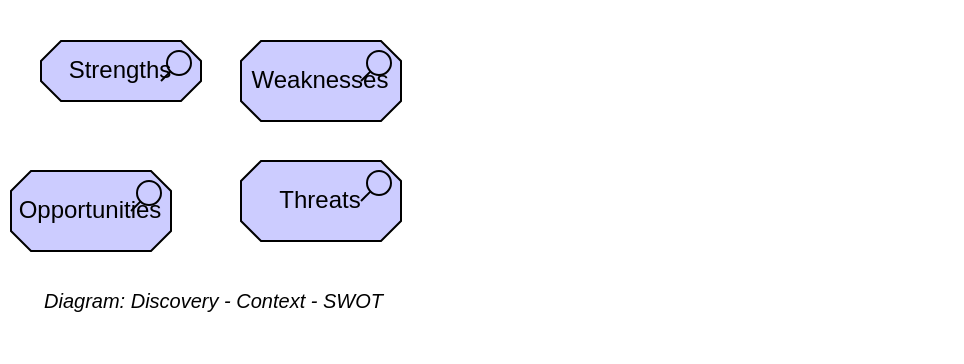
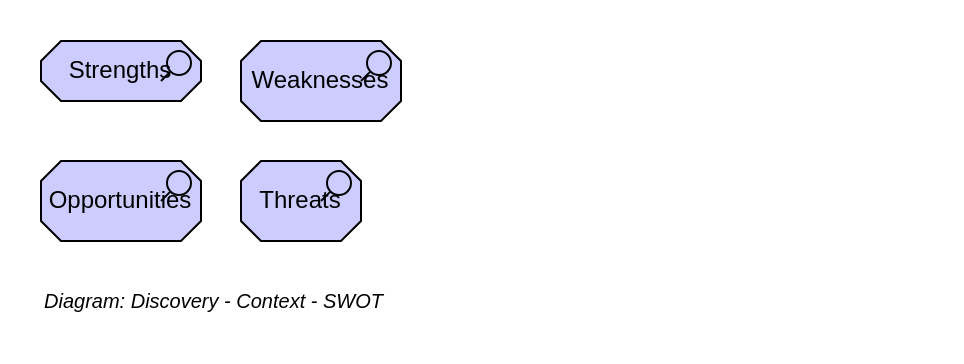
node "Threats": size 160x80 -> 120x80
node "Opportunities": moved (91, 211) -> (121, 201)
